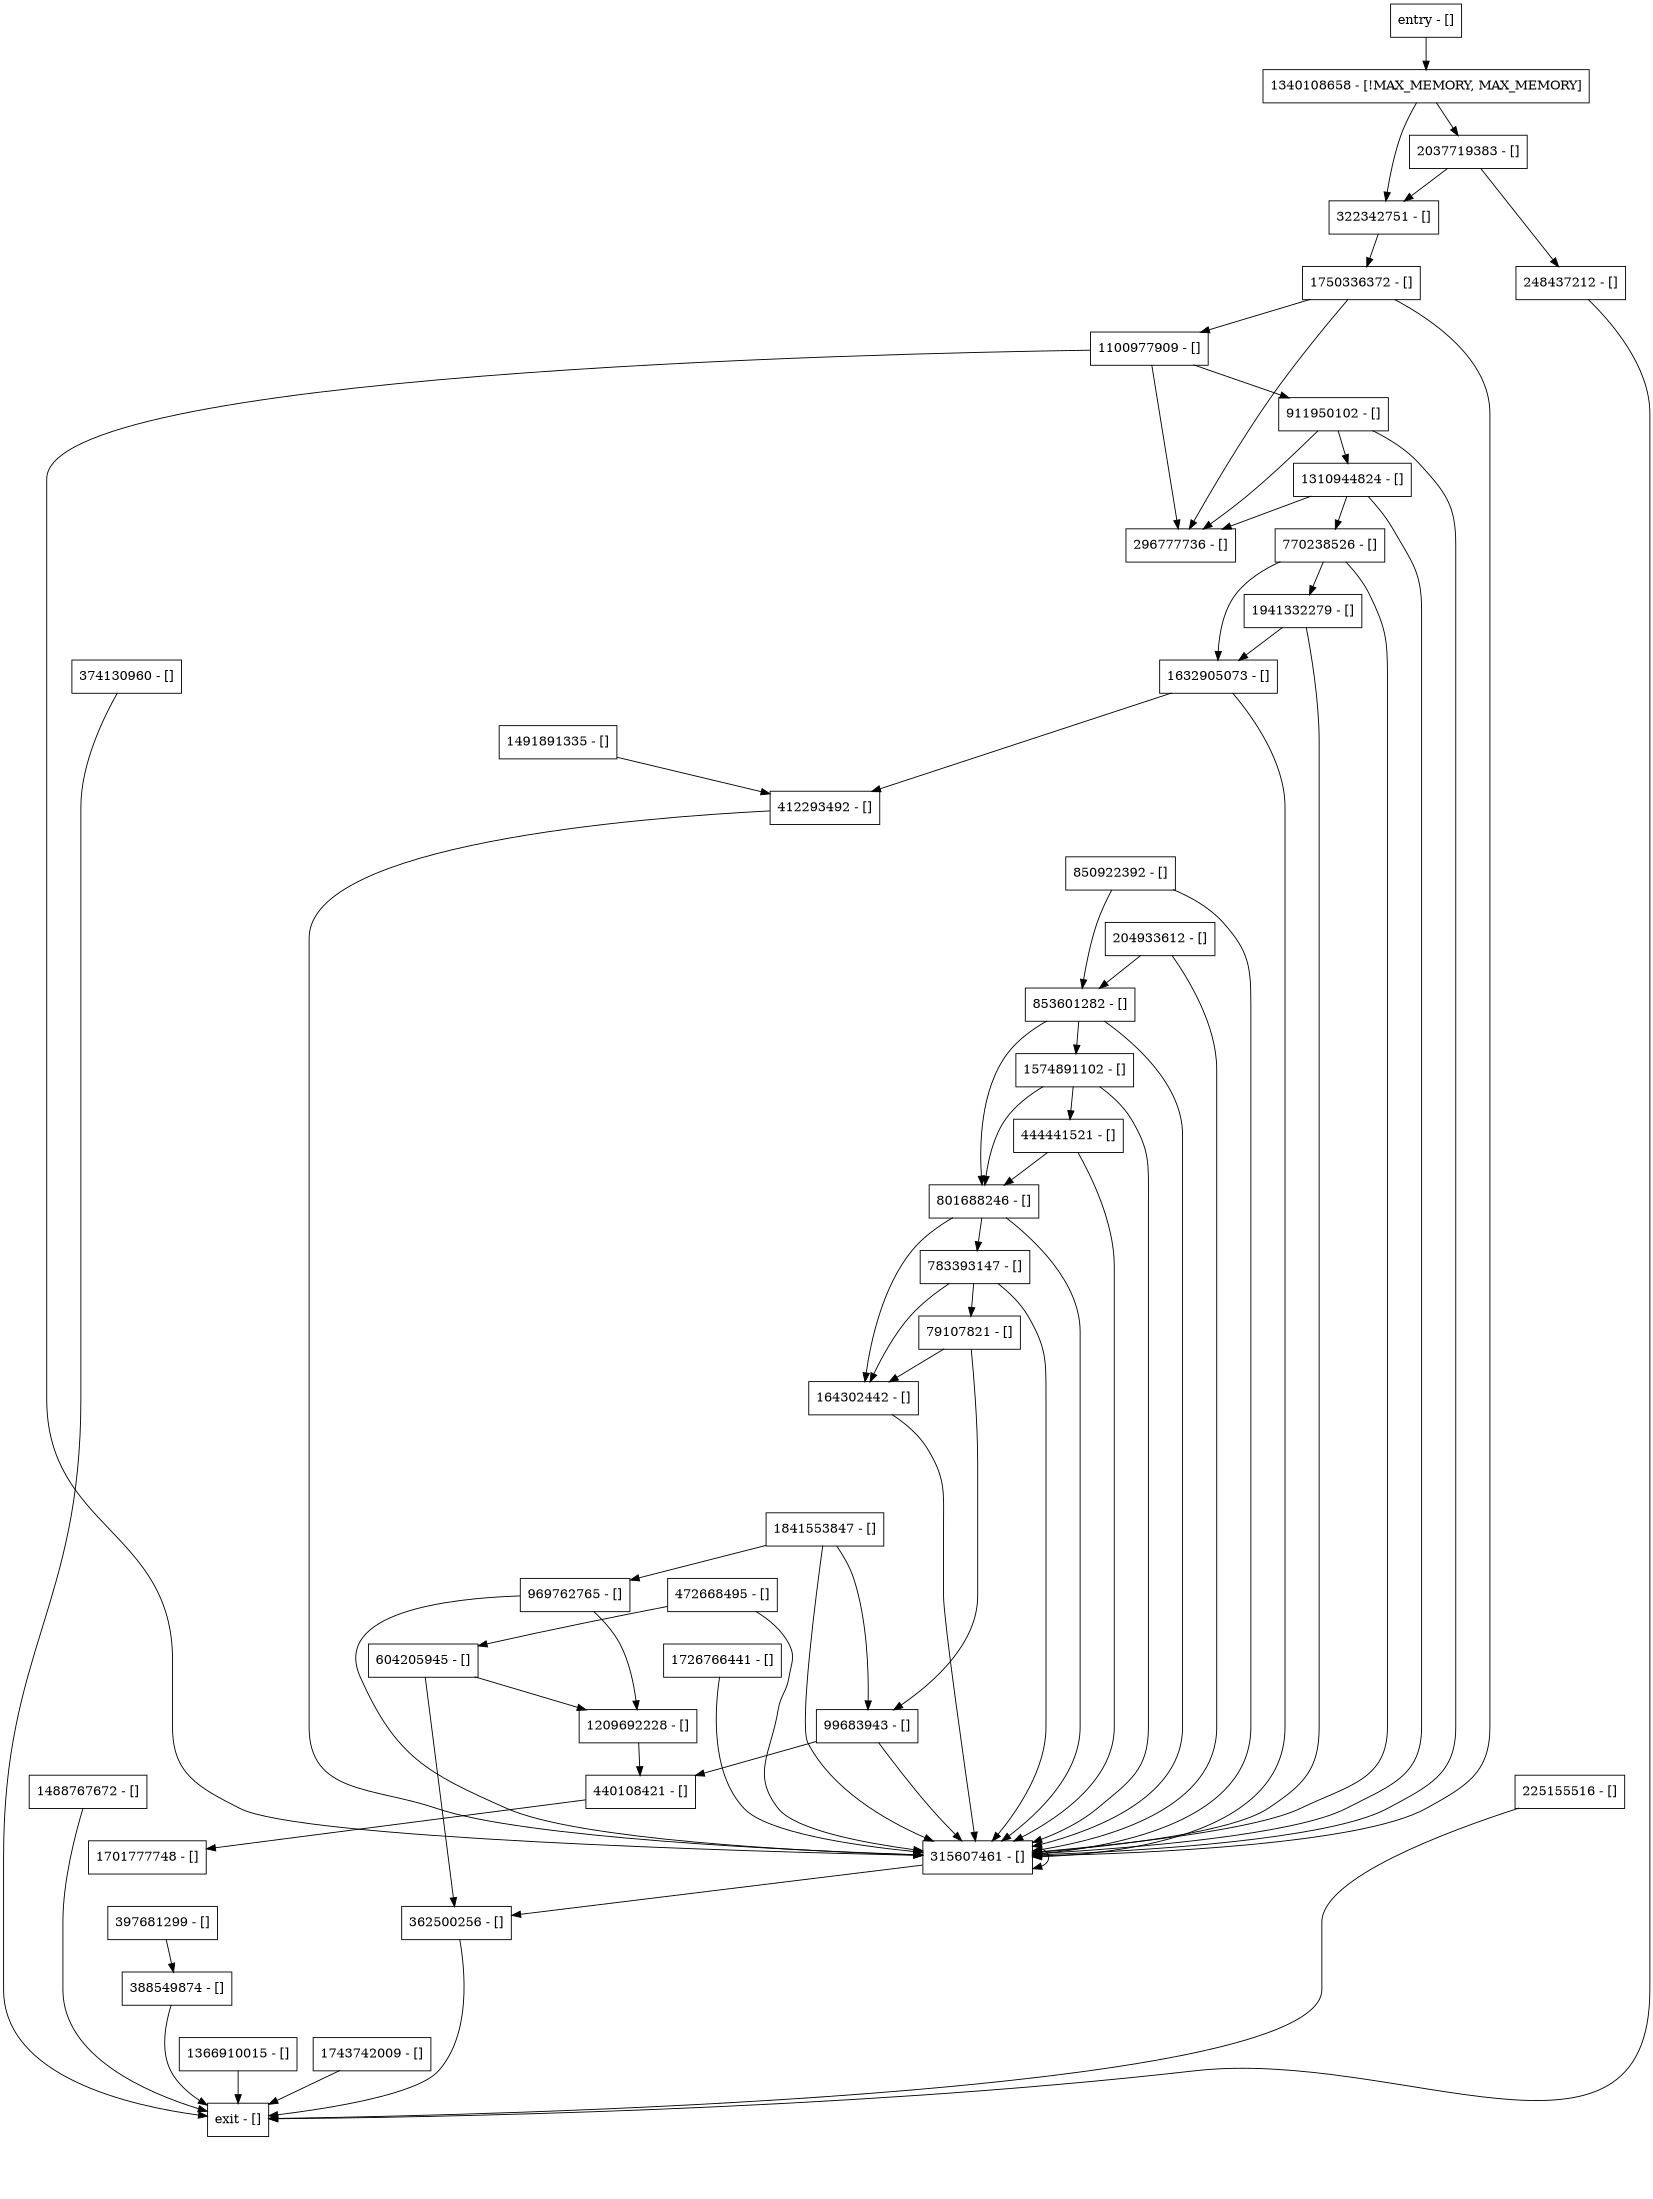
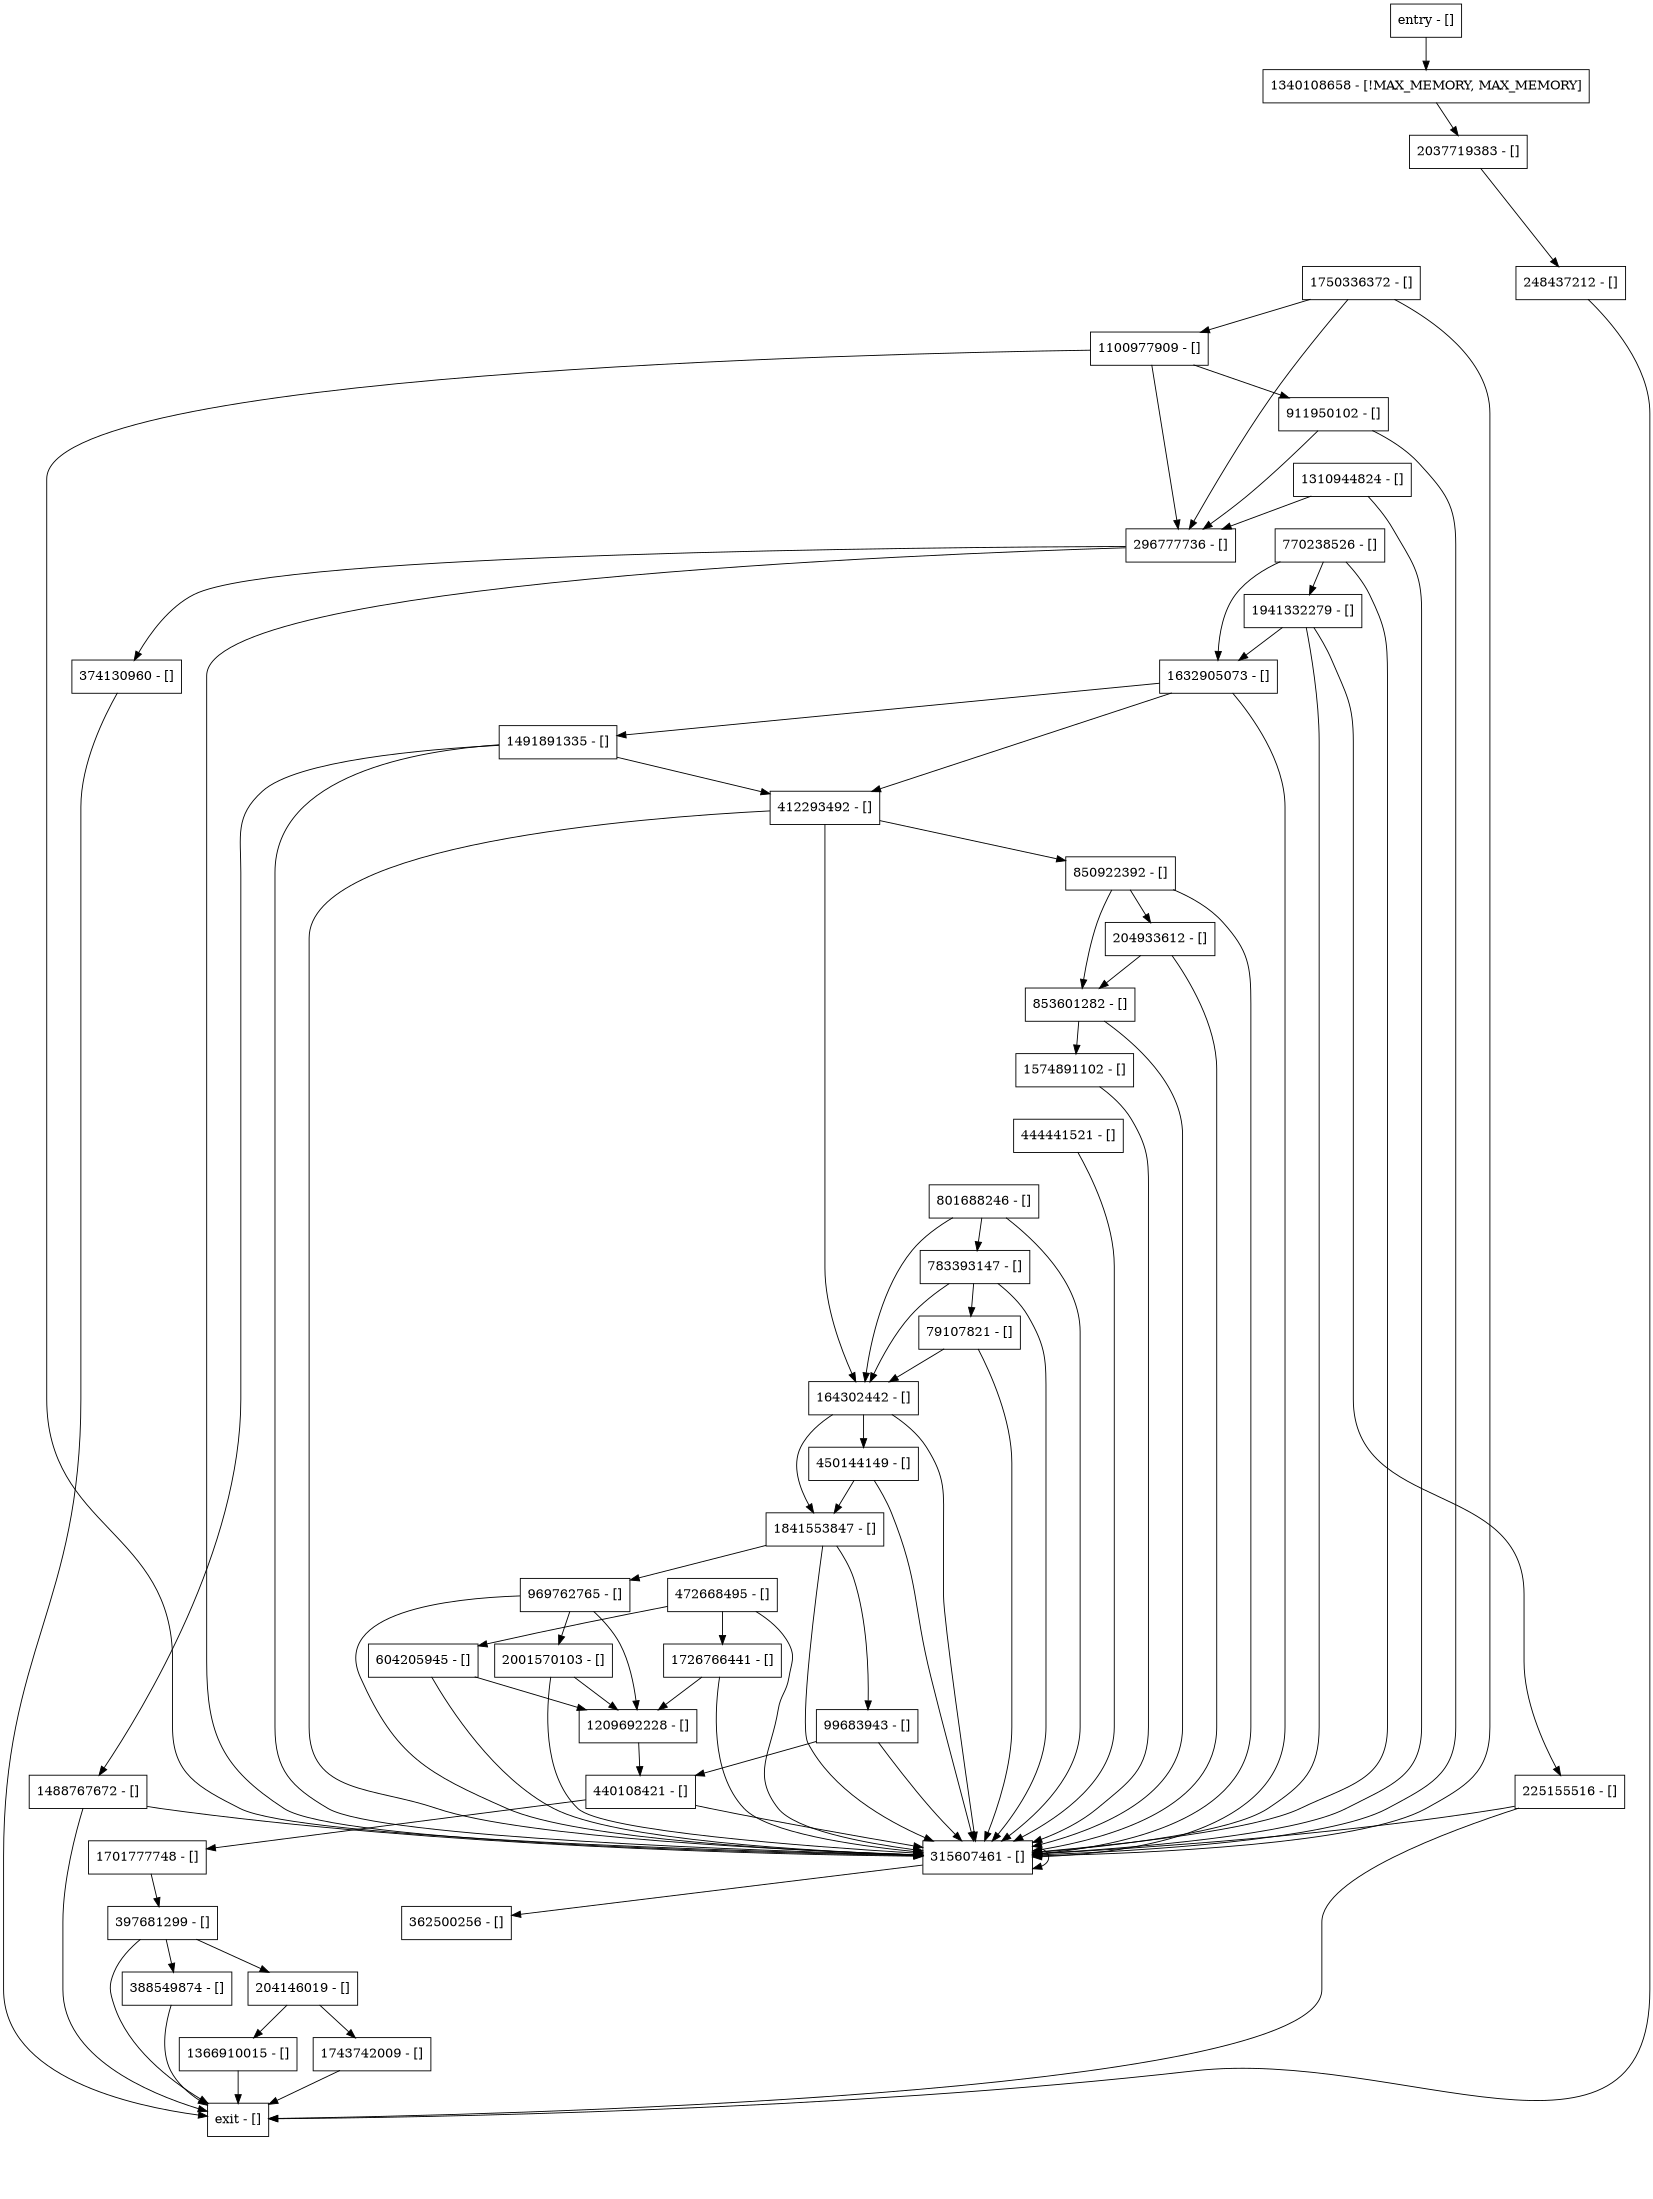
node "322342751 - []": removed
edge "911950102 - []" -> "1310944824 - []": removed
edge "1310944824 - []" -> "770238526 - []": removed
edge "296777736 - []" -> "374130960 - []": added
edge "1632905073 - []" -> "1491891335 - []": added
edge "412293492 - []" -> "850922392 - []": added
edge "850922392 - []" -> "204933612 - []": added
edge "853601282 - []" -> "801688246 - []": removed
edge "1574891102 - []" -> "444441521 - []": removed
edge "412293492 - []" -> "164302442 - []": added
edge "296777736 - []" -> "315607461 - []": added
edge "1574891102 - []" -> "801688246 - []": removed
edge "444441521 - []" -> "801688246 - []": removed
edge "1491891335 - []" -> "1488767672 - []": added
edge "1941332279 - []" -> "225155516 - []": added
edge "164302442 - []" -> "1841553847 - []": added
node "450144149 - []": added
edge "1491891335 - []" -> "315607461 - []": added
edge "79107821 - []" -> "99683943 - []": now "79107821 - []" -> "315607461 - []"
edge "472668495 - []" -> "1726766441 - []": added
node "2001570103 - []": added
edge "1726766441 - []" -> "1209692228 - []": added
edge "604205945 - []" -> "362500256 - []": now "604205945 - []" -> "315607461 - []"
edge "440108421 - []" -> "315607461 - []": added
edge "225155516 - []" -> "315607461 - []": added
edge "1488767672 - []" -> "315607461 - []": added
edge "1701777748 - []" -> "397681299 - []": added
node "204146019 - []": added
edge "362500256 - []" -> "exit - []": now "397681299 - []" -> "exit - []"
